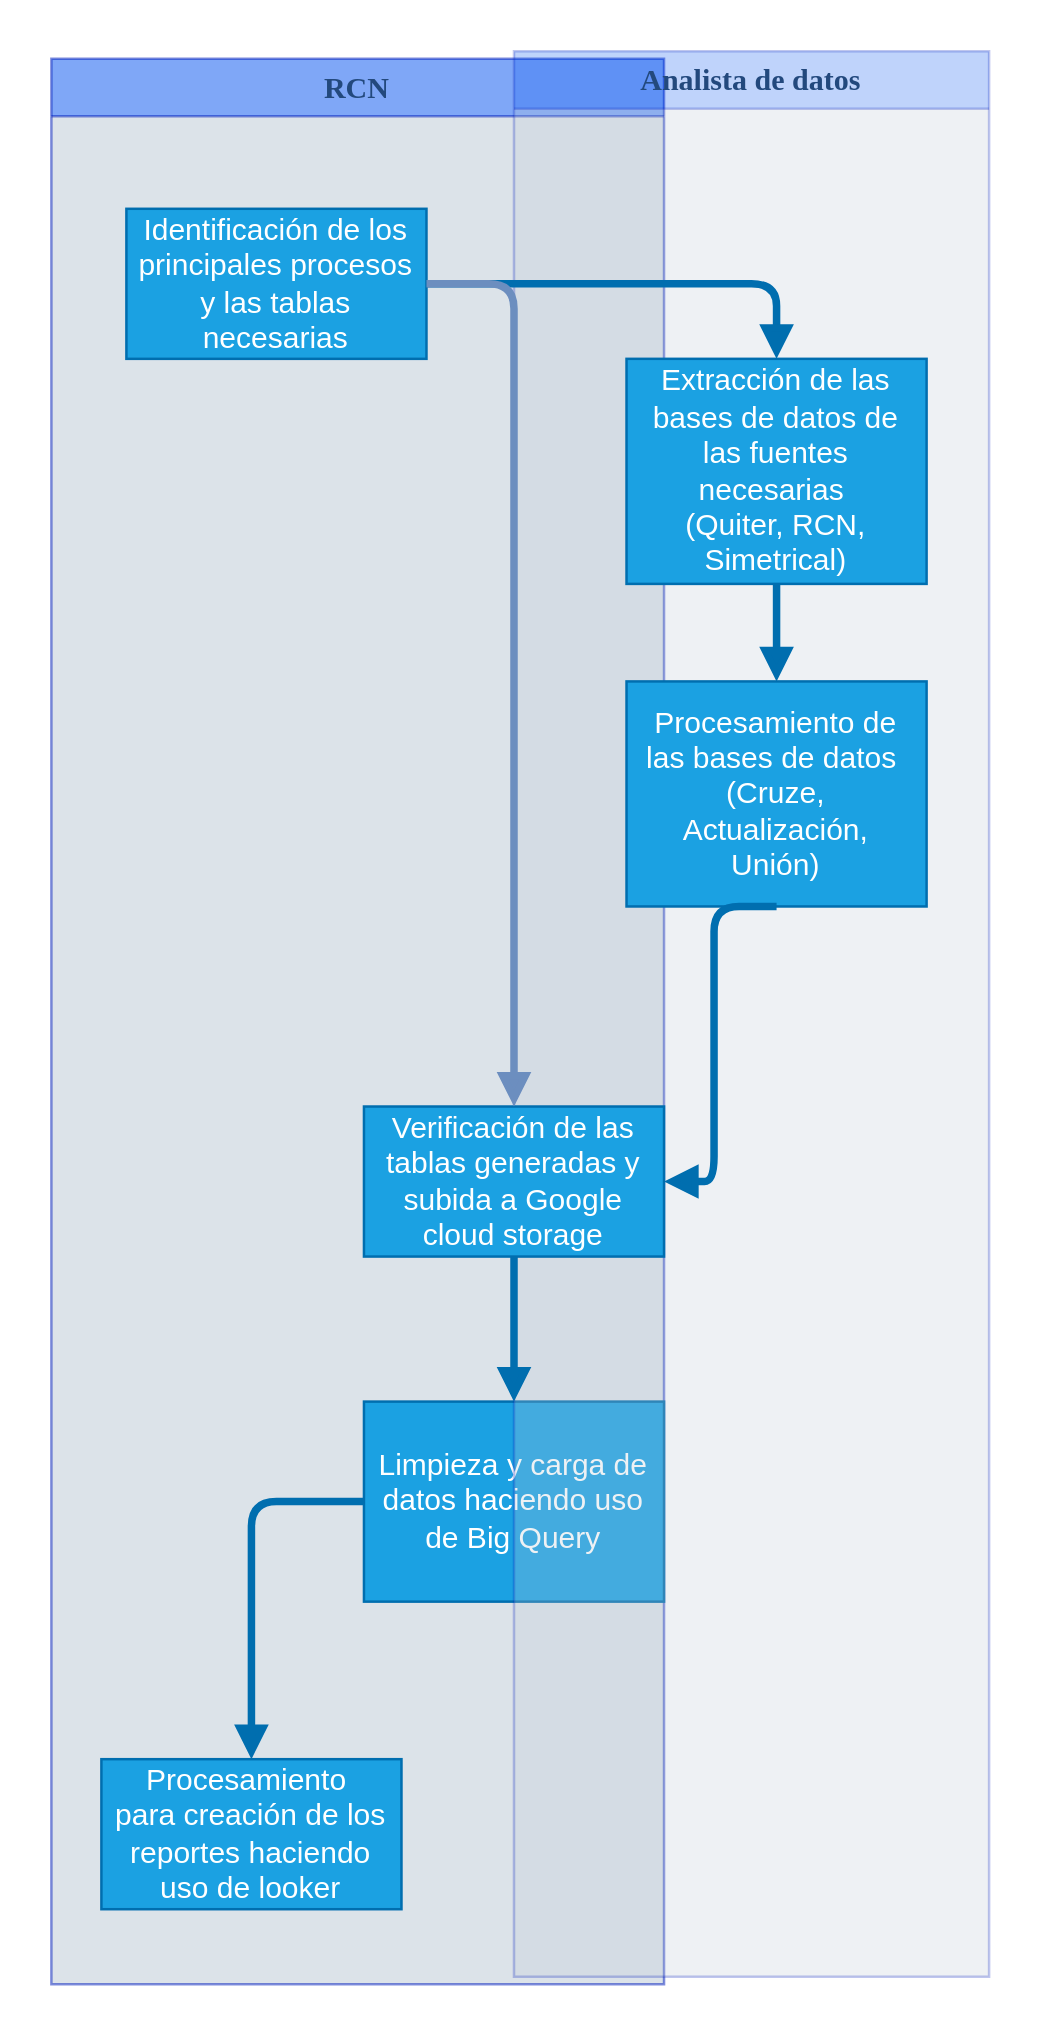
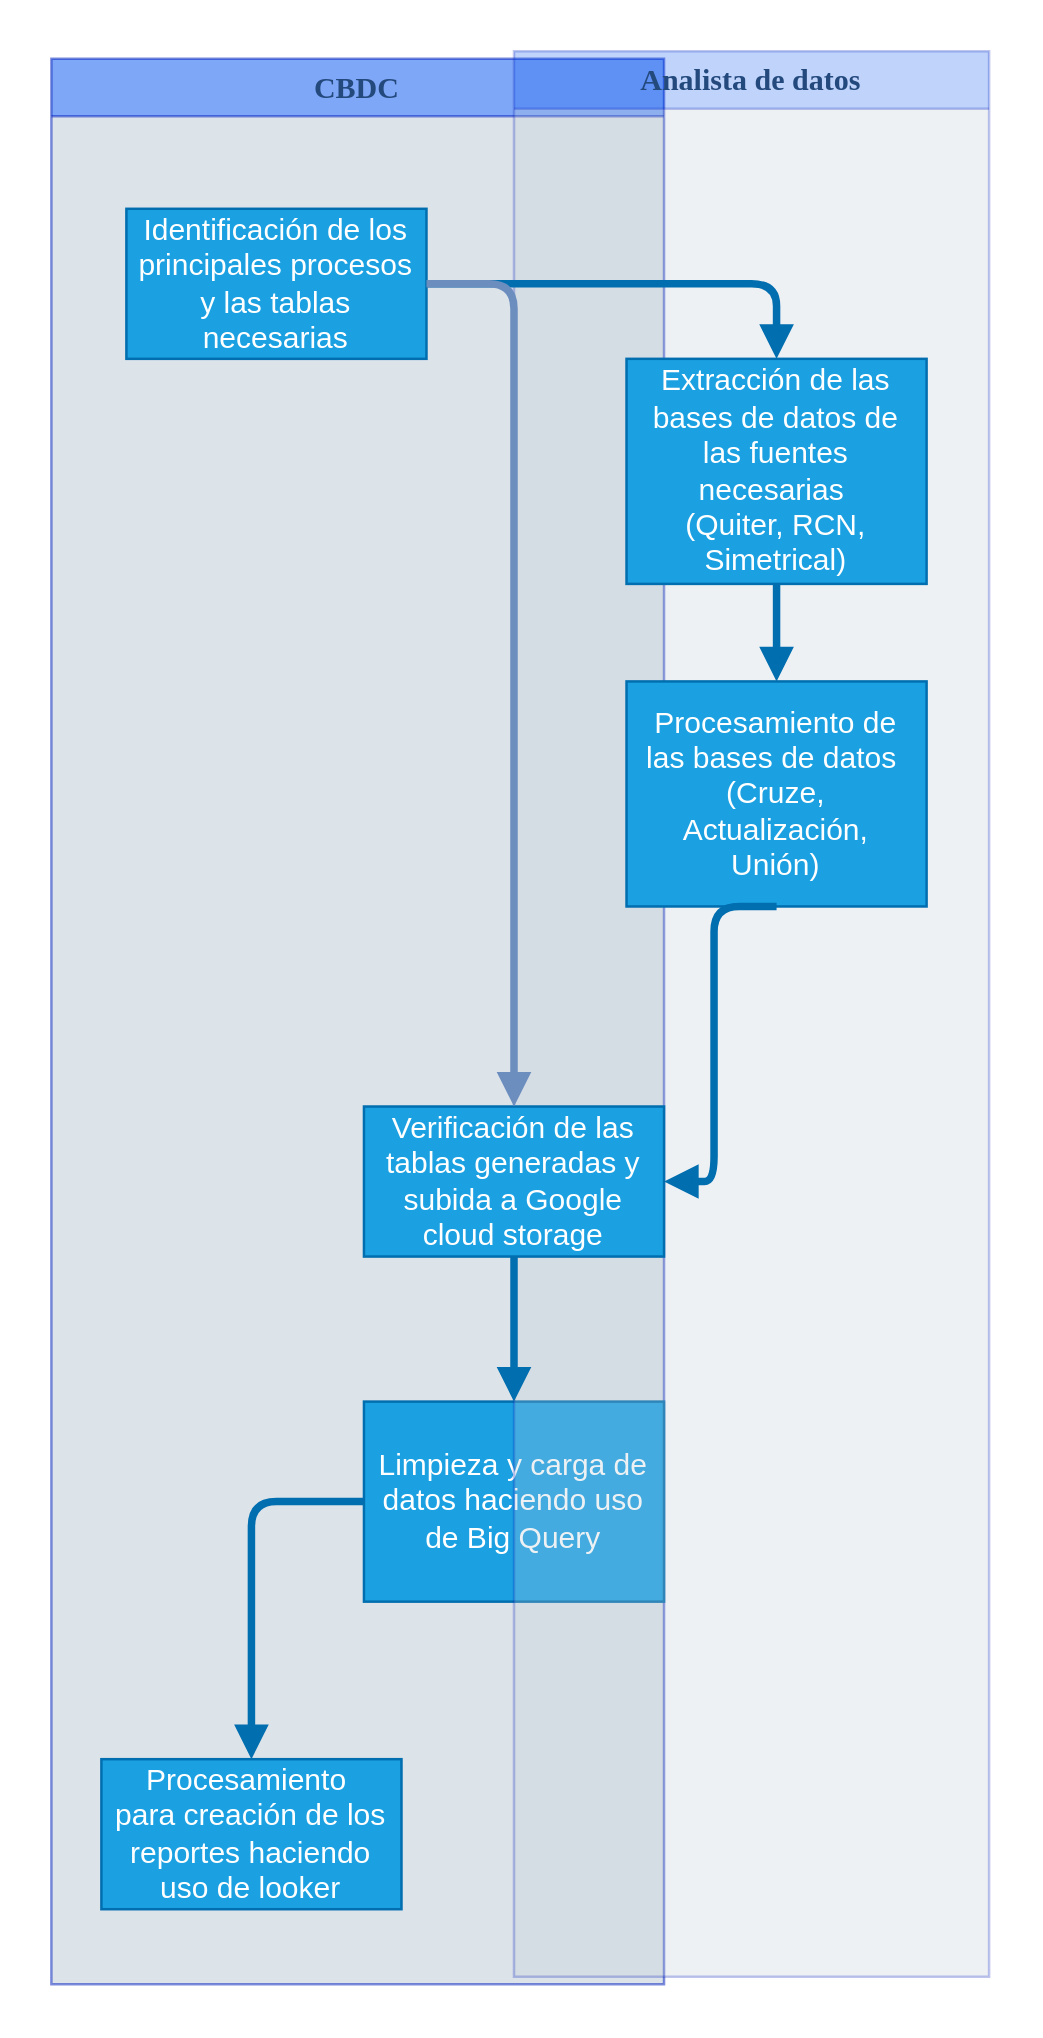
node "RCN": label "RCN" -> "CBDC"
